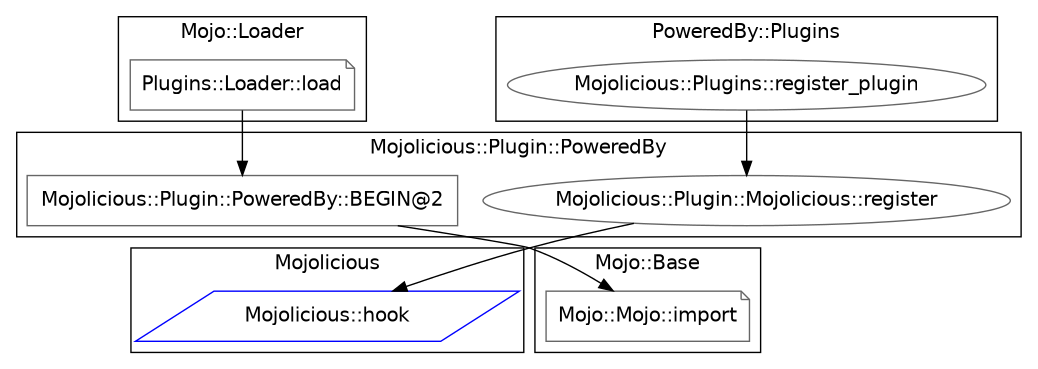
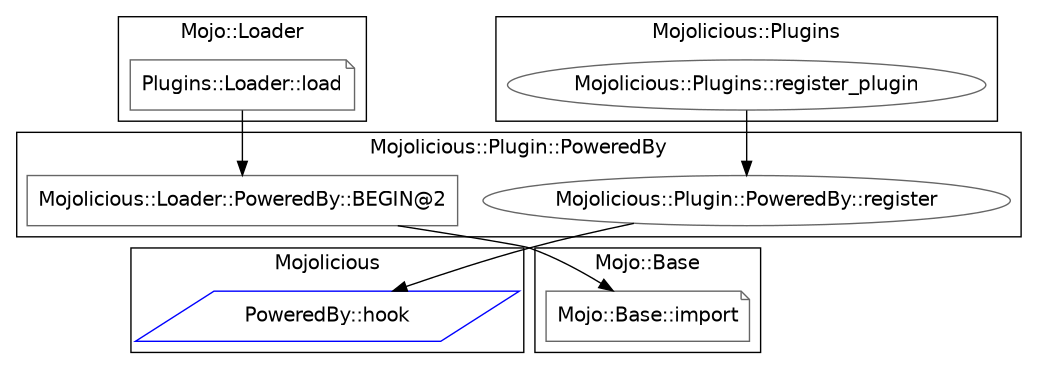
cluster "PoweredBy::Plugins": label "PoweredBy::Plugins" -> "Mojolicious::Plugins"
node "Mojolicious::Plugin::PoweredBy::BEGIN@2": label "Mojolicious::Plugin::PoweredBy::BEGIN@2" -> "Mojolicious::Loader::PoweredBy::BEGIN@2"
node "Mojolicious::Plugin::Mojolicious::register": label "Mojolicious::Plugin::Mojolicious::register" -> "Mojolicious::Plugin::PoweredBy::register"
node "Mojolicious::hook": label "Mojolicious::hook" -> "PoweredBy::hook"
node "Mojo::Mojo::import": label "Mojo::Mojo::import" -> "Mojo::Base::import"
